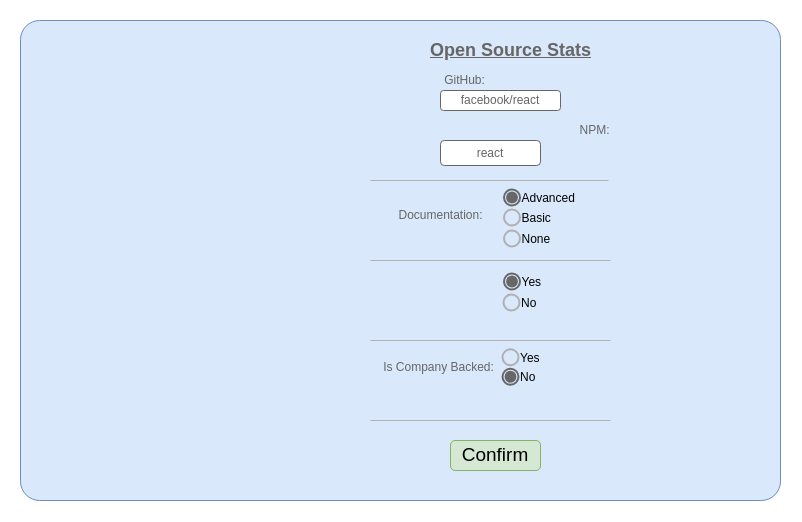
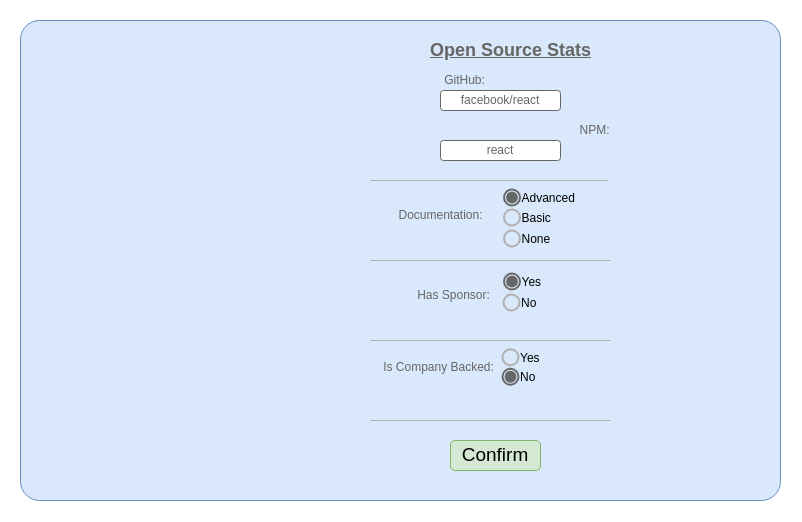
node "react": size 100x25 -> 120x20
node "Has Sponsor:": added
